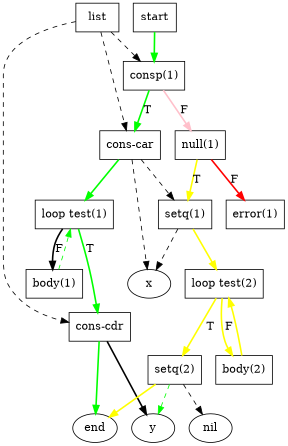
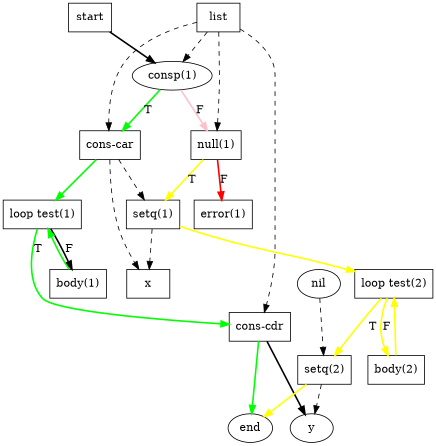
edge "start" -> "consp(1)": color green -> black
node "consp(1)": shape box -> ellipse
edge "list" -> "null(1)": added
edge "body(1)" -> "loop test(1)": style dashed -> bold
node "x": shape ellipse -> box
edge "setq(2)" -> "y": color green -> black
edge "setq(2)" -> "nil": reversed
